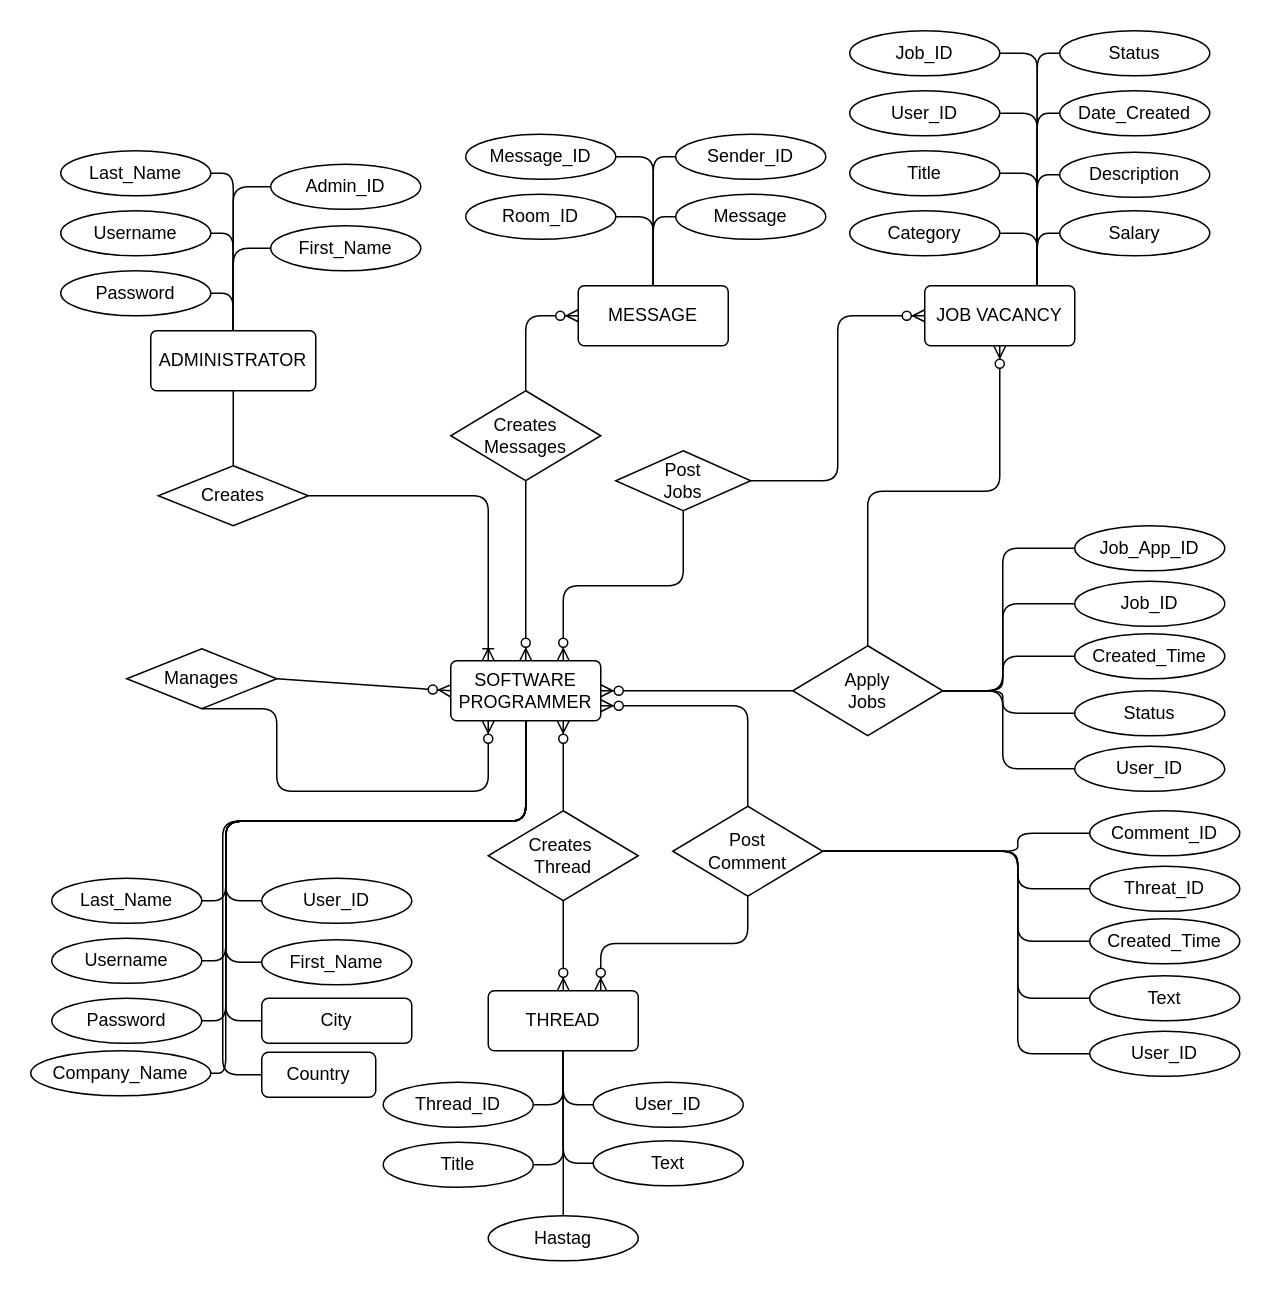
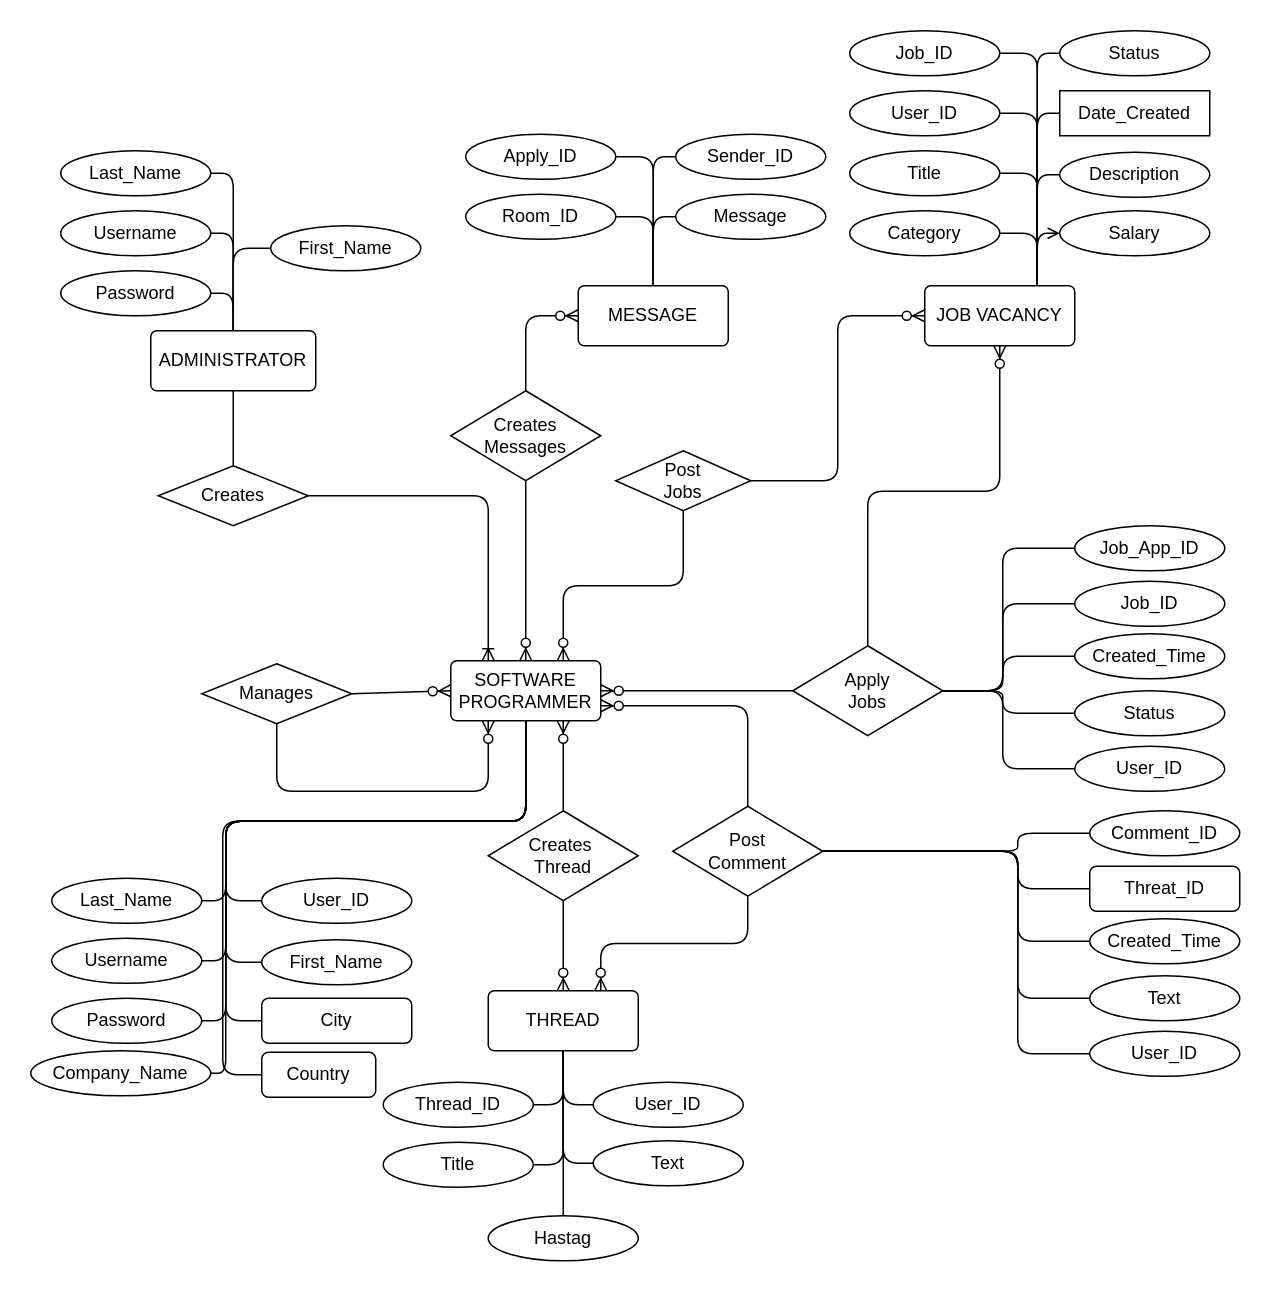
node "Date_Created": shape ellipse -> rectangle
node "Message_ID": label "Message_ID" -> "Apply_ID"
edge "Admin_ID" -- "ADMINISTRATOR": removed
node "Admin_ID": removed
edge "Salary" -- "JOB VACANCY": arrowhead none -> open
node "Manages": moved (202, 679) -> (277, 694)
node "Threat_ID": shape ellipse -> rounded rectangle
